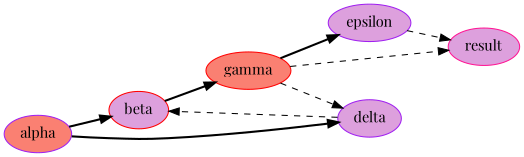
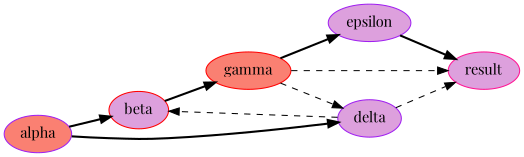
edge "epsilon" -> "result": style dashed -> bold
edge "delta" -> "result": added
